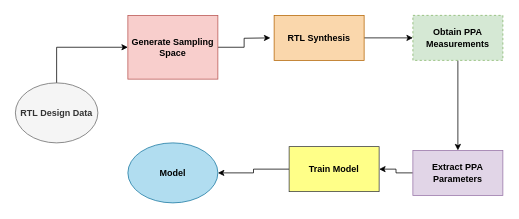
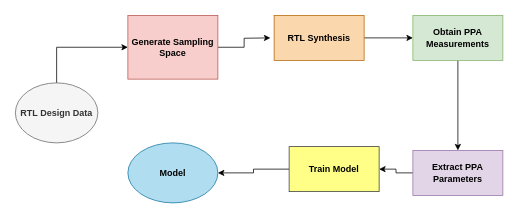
node "Obtain PPA Measurements": style dashed -> solid
